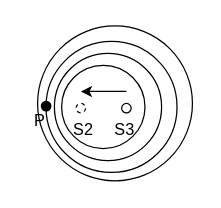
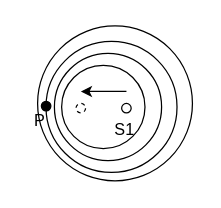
node "S2": removed
node "S3": label "S3" -> "S1"
